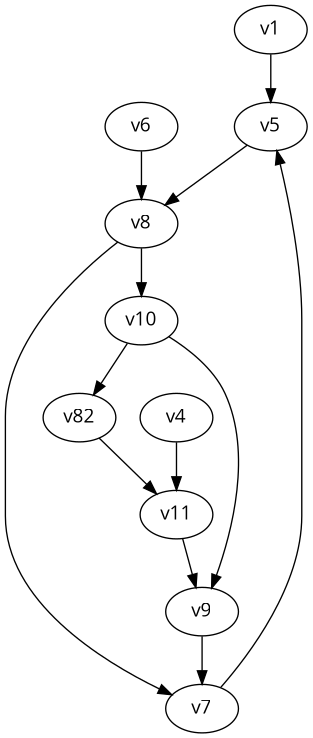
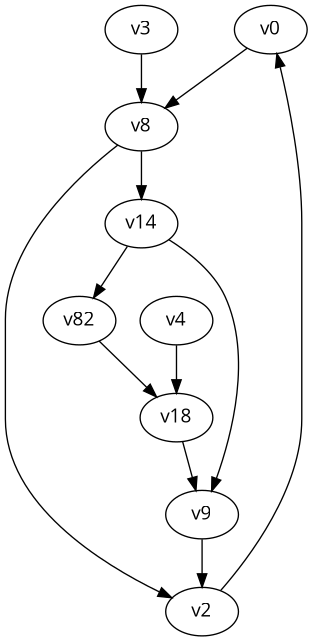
node "v1": removed
node "v6": label "v6" -> "v3"
node "v5": label "v5" -> "v0"
node "v10": label "v10" -> "v14"
node "v11": label "v11" -> "v18"
node "v7": label "v7" -> "v2"
